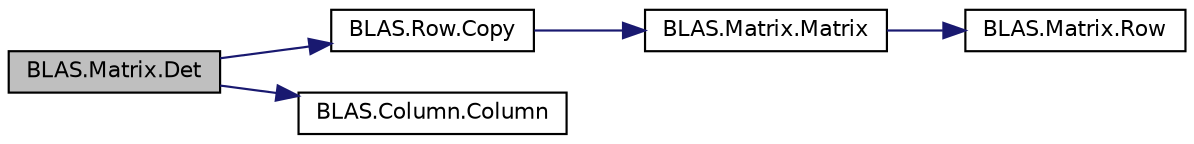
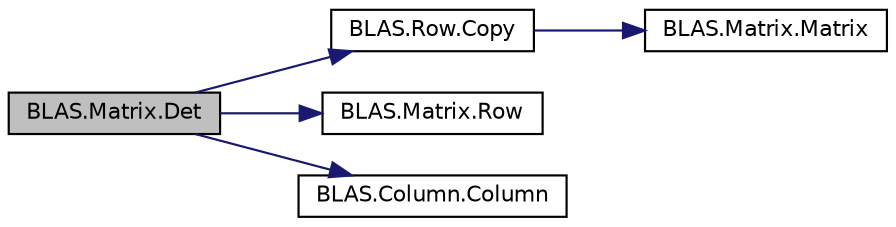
edge "BLAS.Matrix.Matrix" -> "BLAS.Matrix.Row": now "BLAS.Matrix.Det" -> "BLAS.Matrix.Row"
